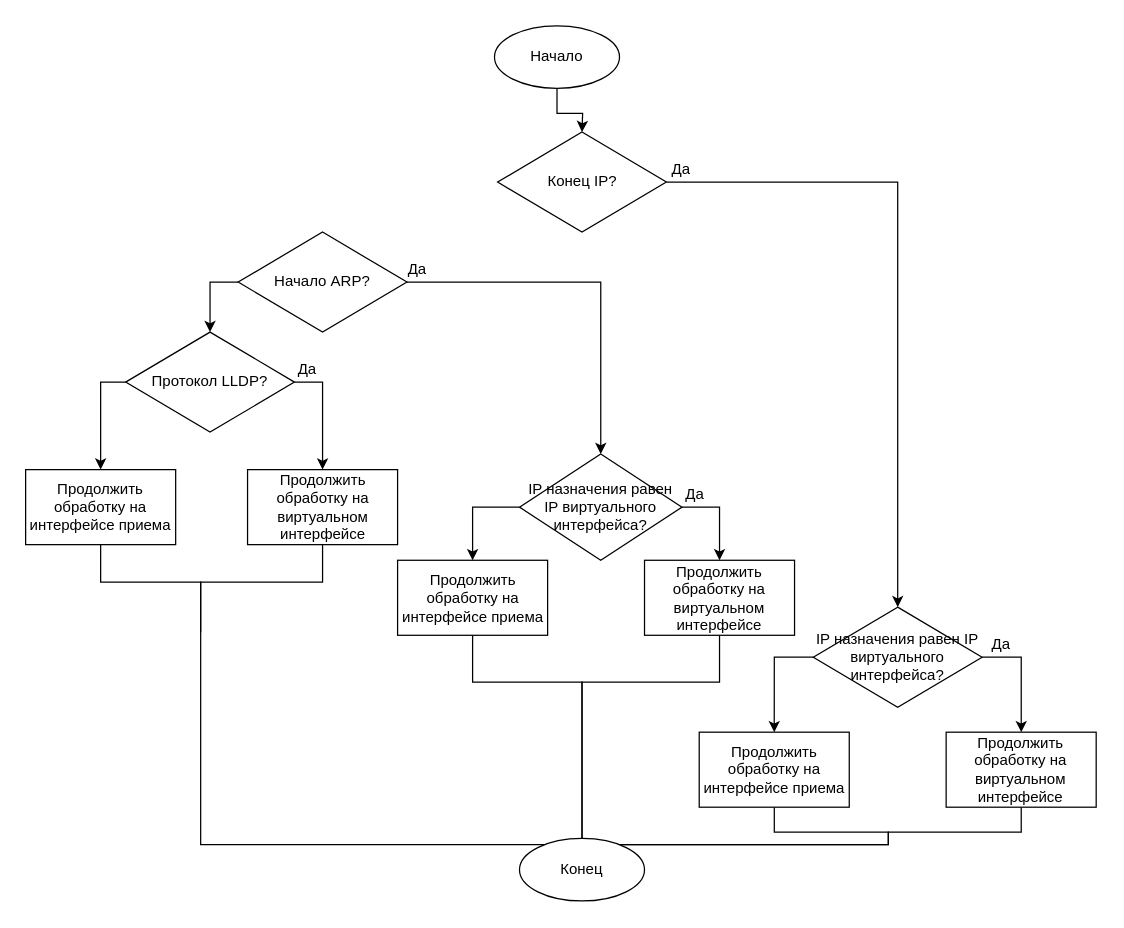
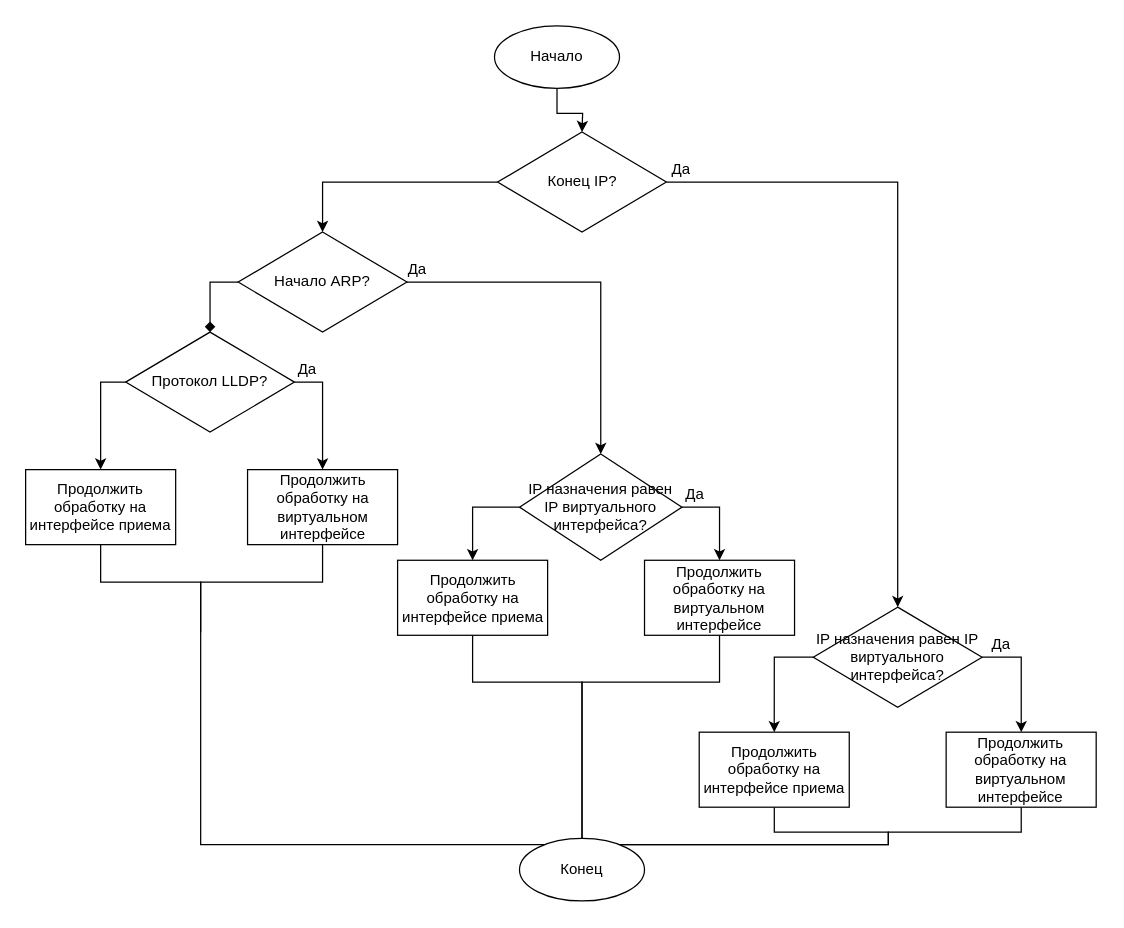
edge "Конец IP?" -> "Начало ARP?": added
edge "Начало ARP?" -> "Протокол LLDP?": arrowhead classic -> diamond
